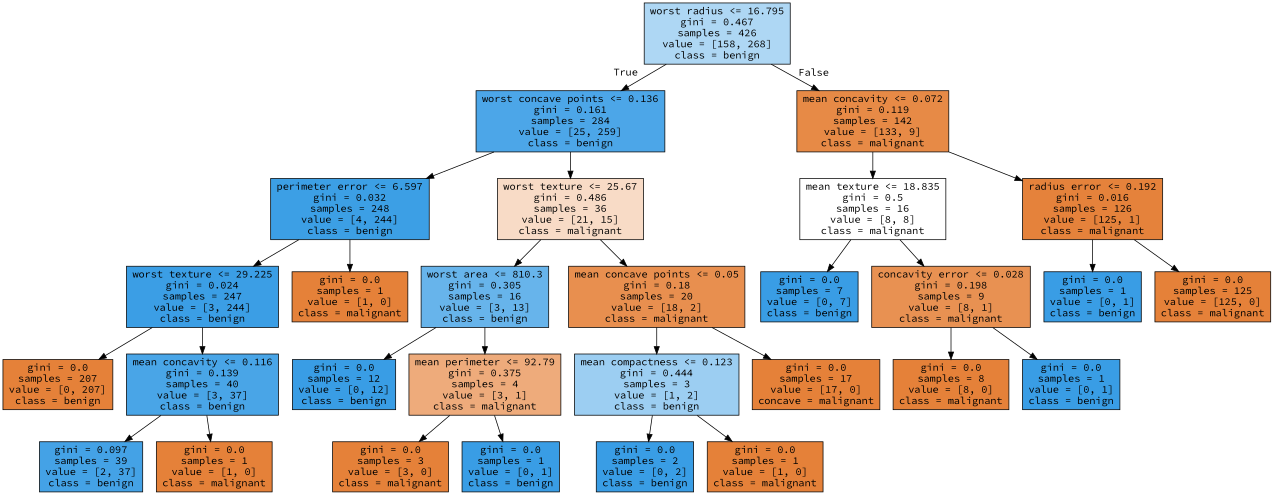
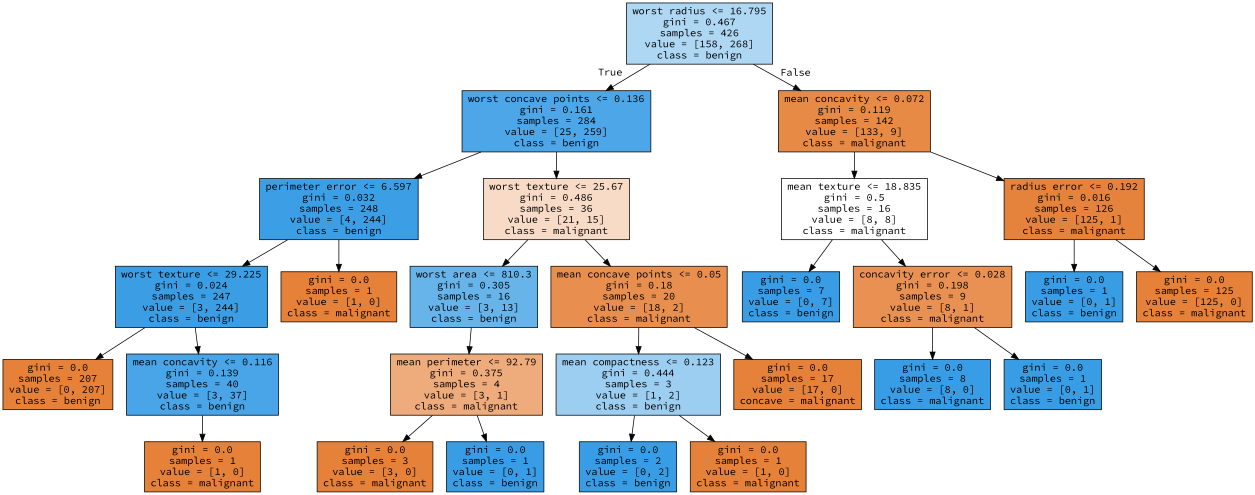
node "gini = 0.0 samples = 12 value = [0, 12] class = benign": removed
node "gini = 0.0 samples = 8 value = [8, 0] class = malignant": fillcolor #e58139 -> #399de5
node "gini = 0.097 samples = 39 value = [2, 37] class = benign": removed
